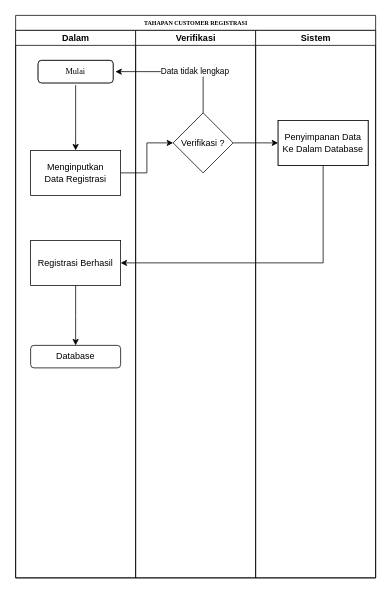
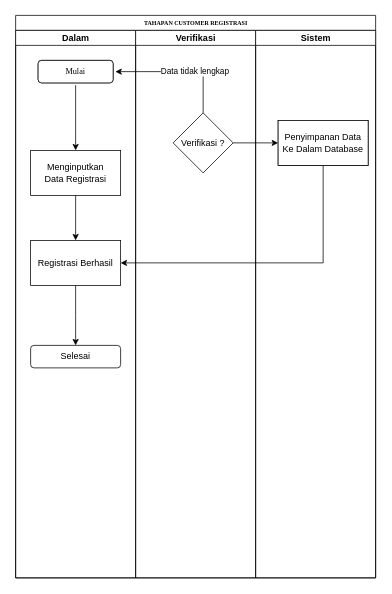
edge "Menginputkan Data Registrasi" -> "Verifikasi ?": now "Menginputkan Data Registrasi" -> "Registrasi Berhasil"
node "Database": label "Database" -> "Selesai"
